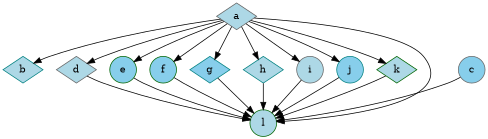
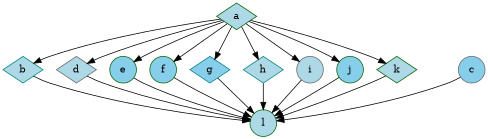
node "a": color gray40 -> darkgreen
edge "a" -> "l": now "b" -> "l"
node "j": color teal -> darkgreen
